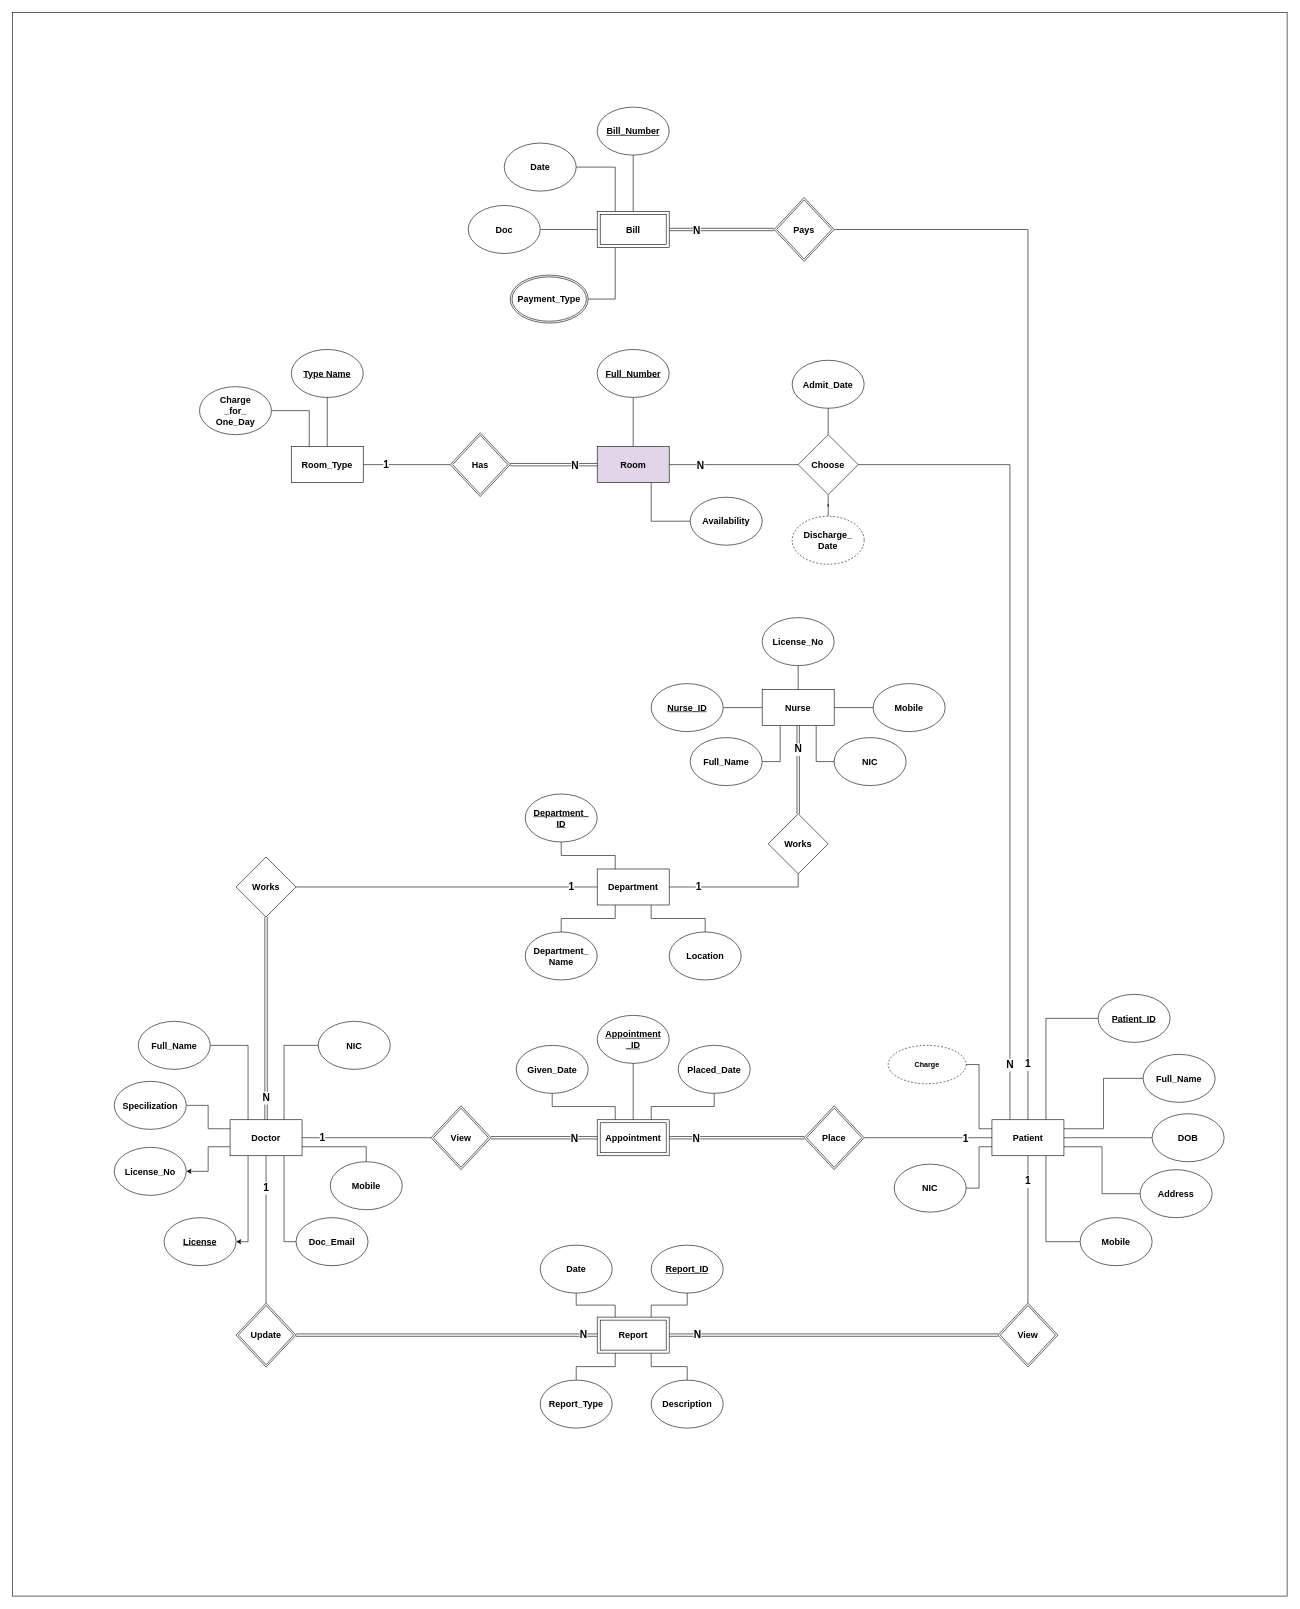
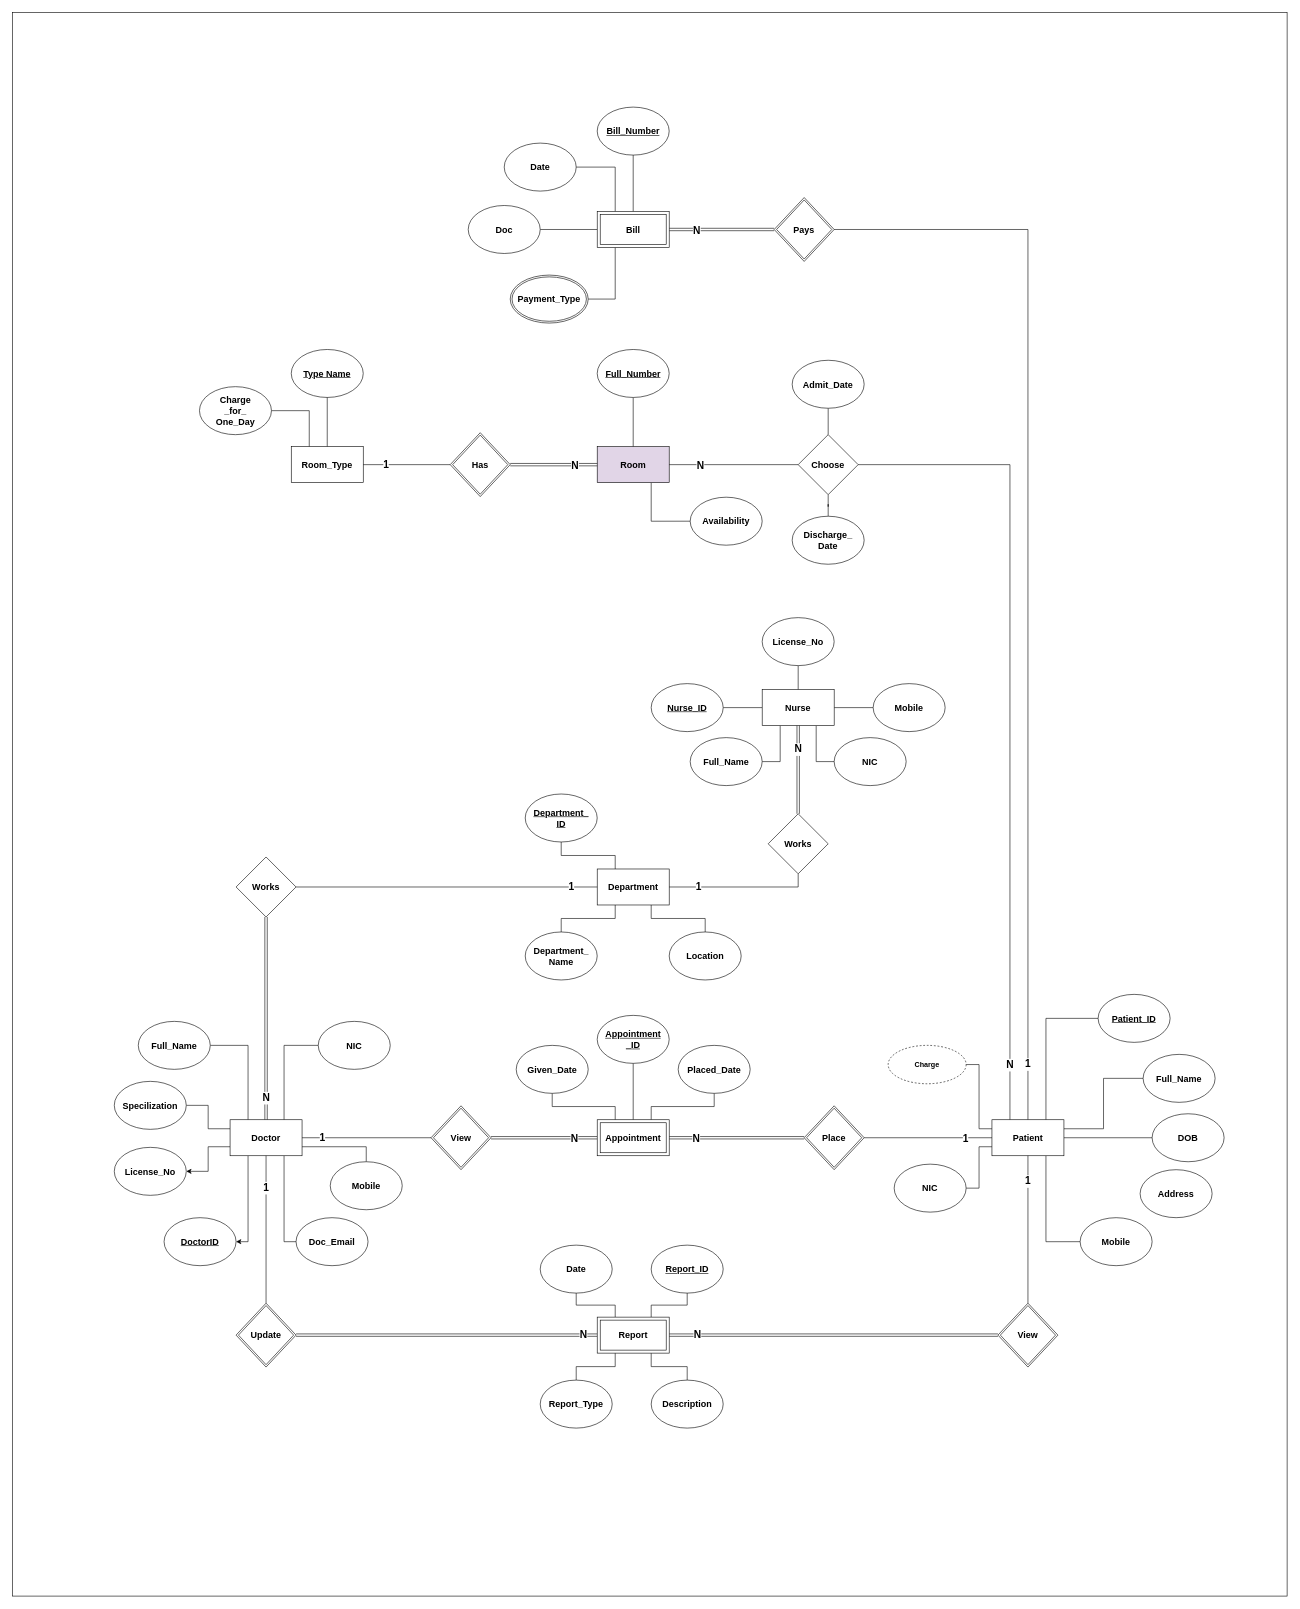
node "Discharge_ Date": style dashed -> solid
edge "Patient" -- "Address": removed
node "License": label "License" -> "DoctorID"
